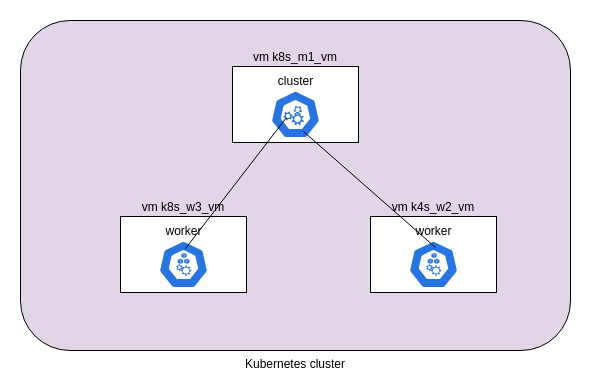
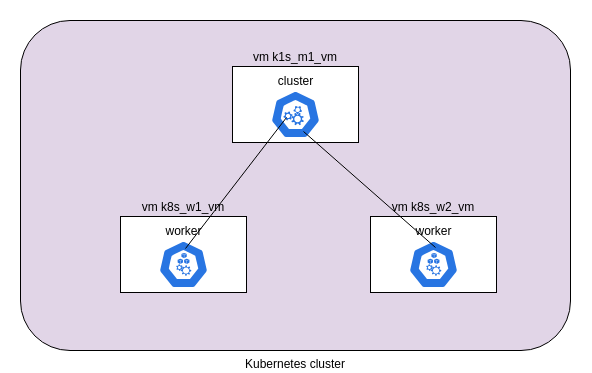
node "vm k8s_m1_vm": label "vm k8s_m1_vm" -> "vm k1s_m1_vm"
node "vm k8s_w3_vm": label "vm k8s_w3_vm" -> "vm k8s_w1_vm"
node "vm k4s_w2_vm": label "vm k4s_w2_vm" -> "vm k8s_w2_vm"
